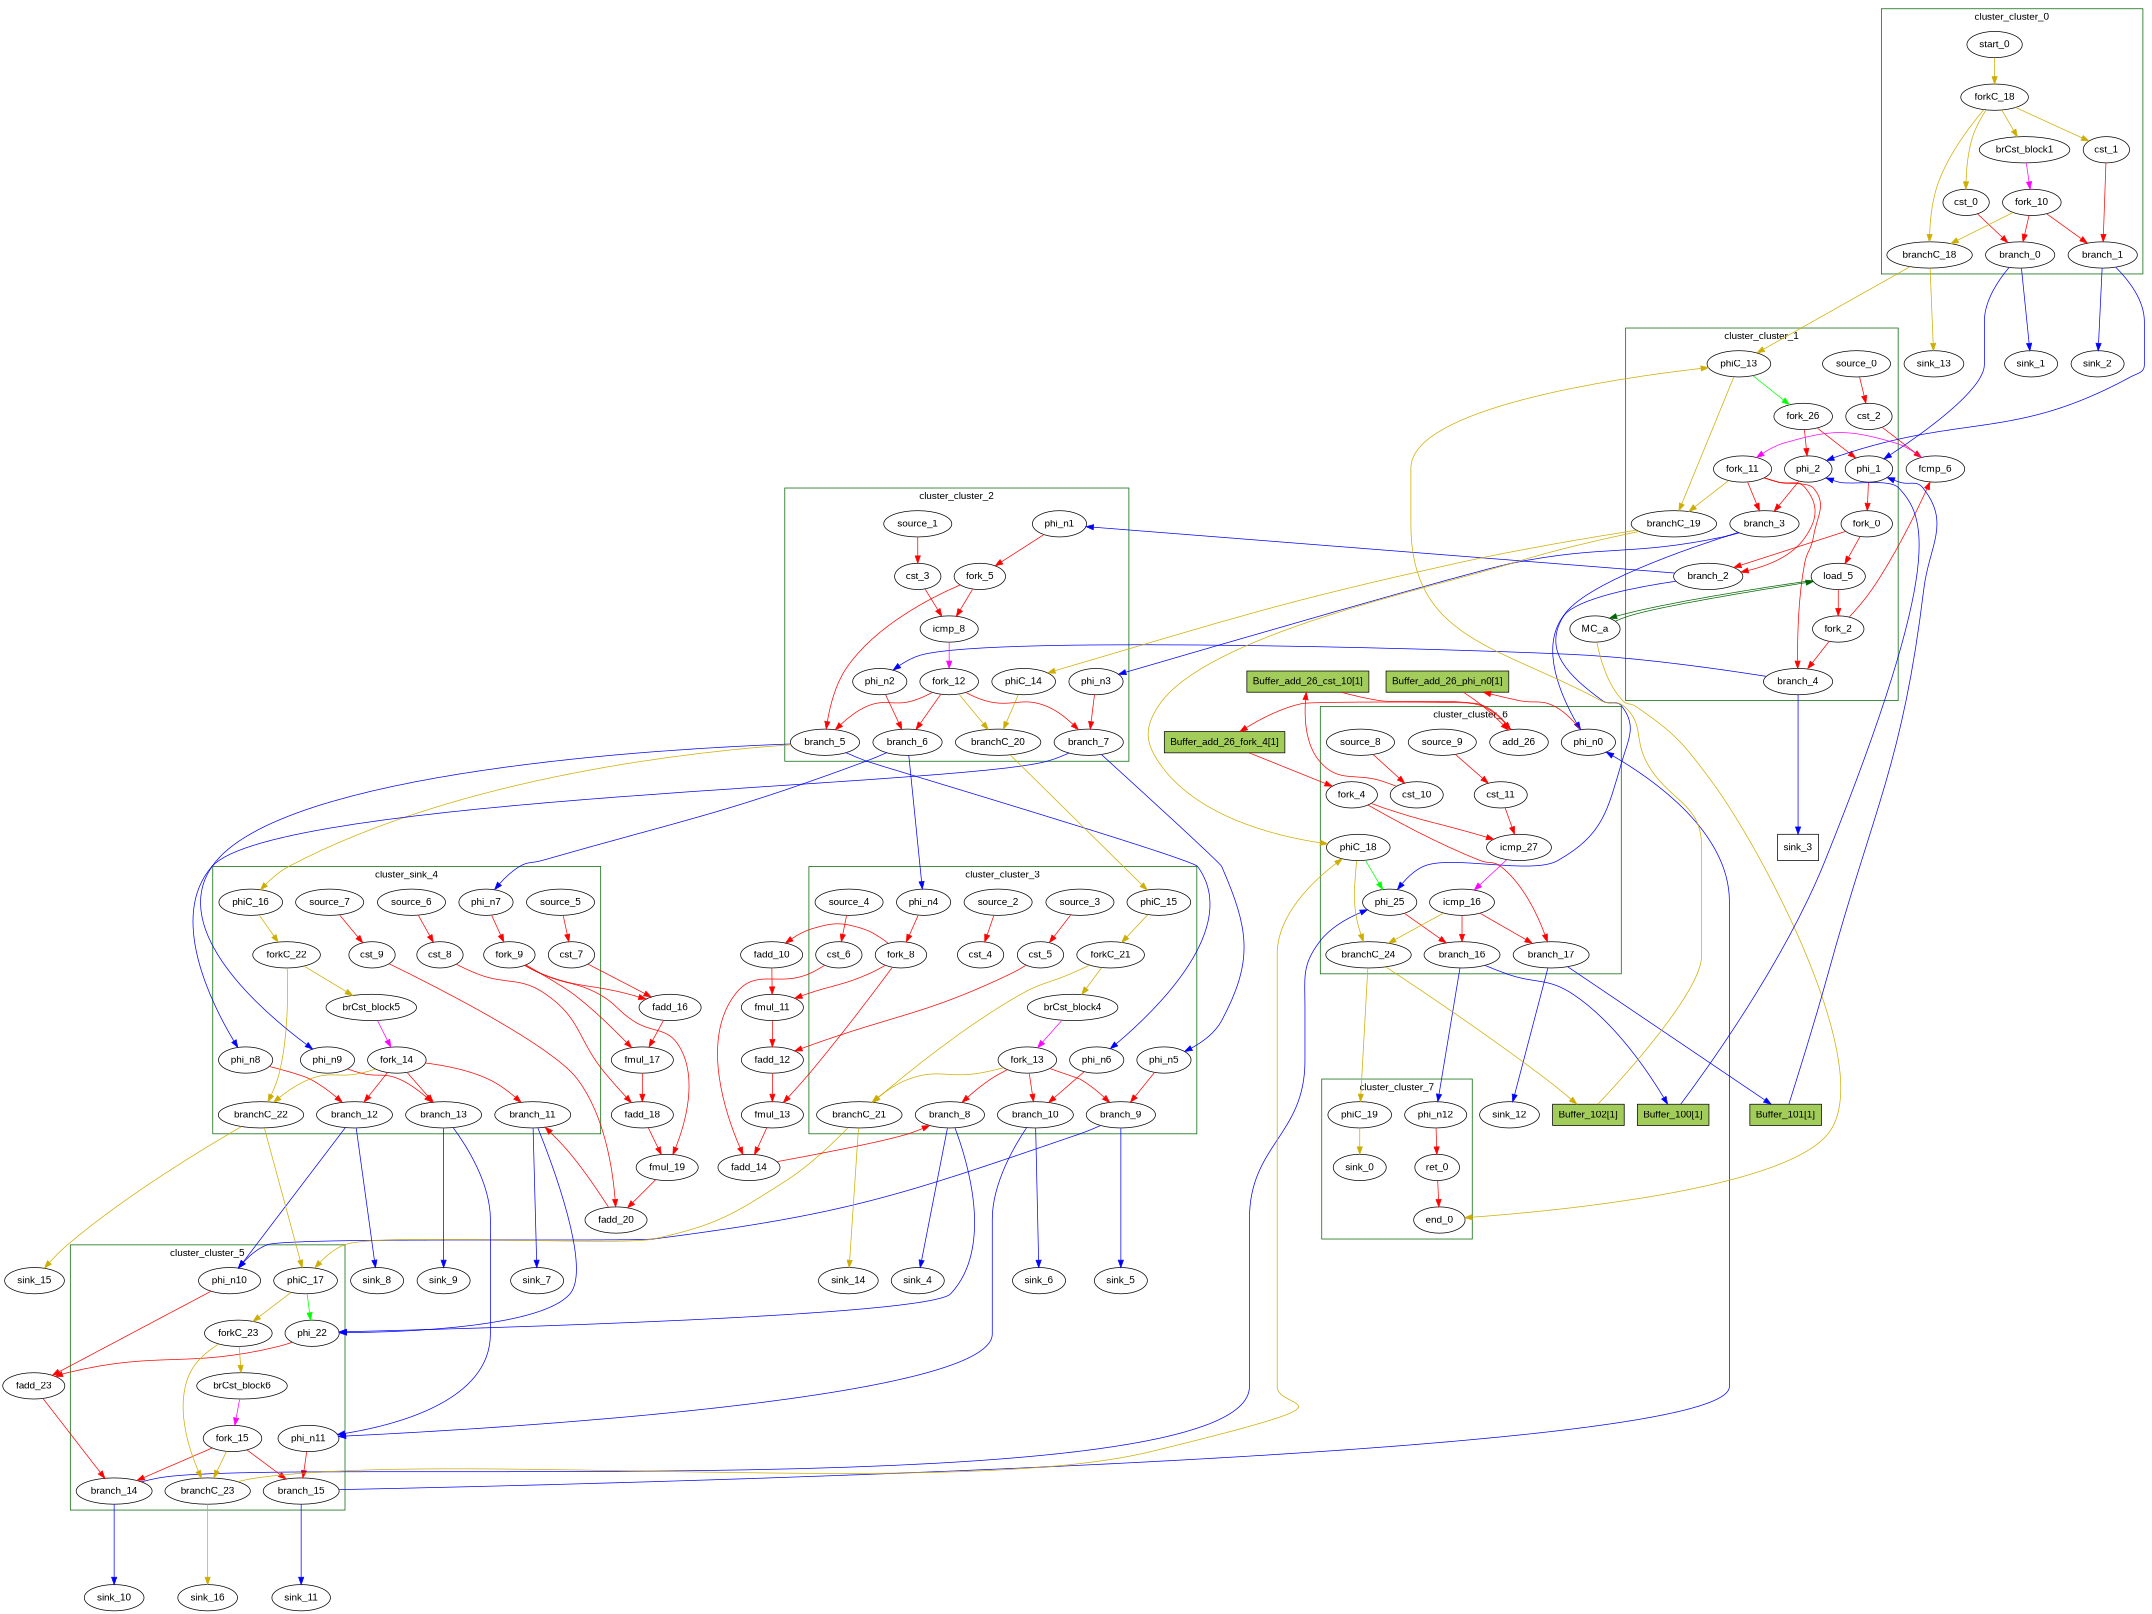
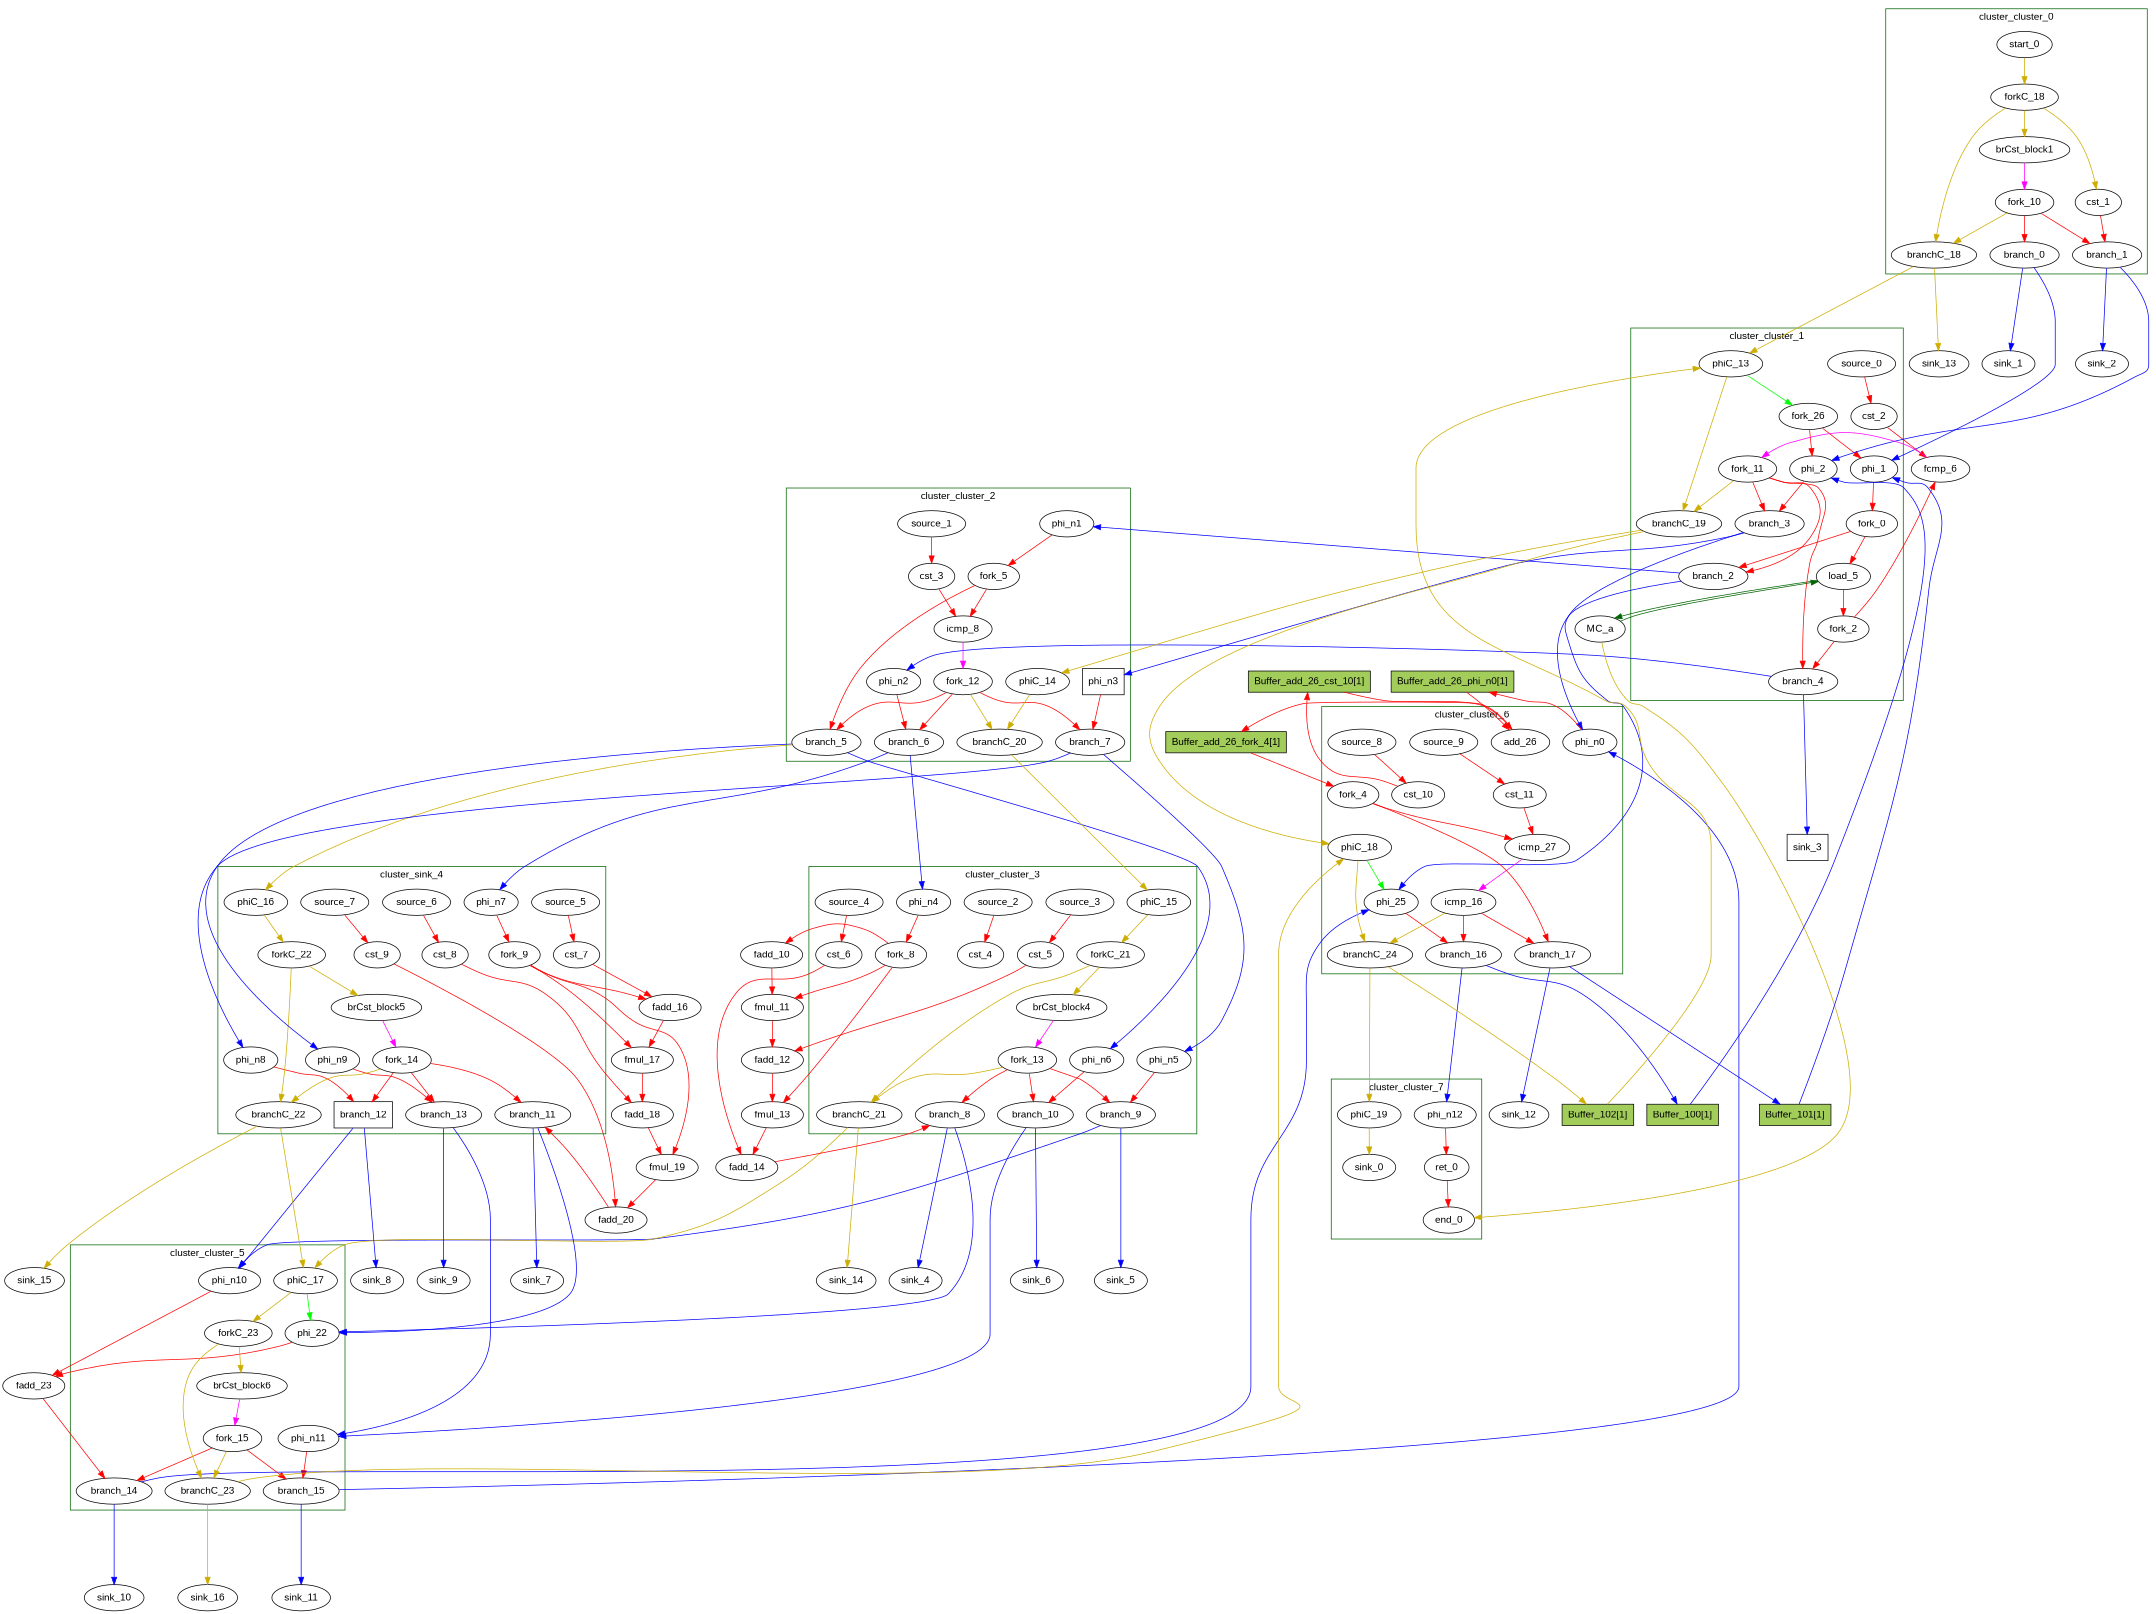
node "cst_0": removed
node "phi_n3": shape ellipse -> box
node "branch_12": shape ellipse -> box
